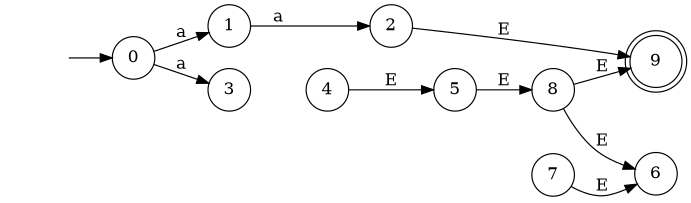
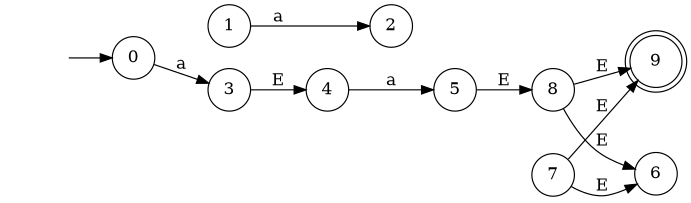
edge "2" -> "9": now "7" -> "9"
edge "0" -> "1": removed, label "a"
edge "4" -> "5": label "E" -> "a"
edge "3" -> "4": added, label "E"
